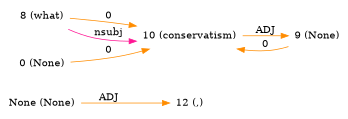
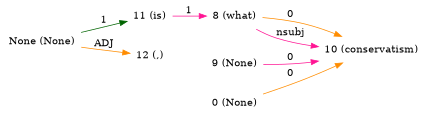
node "11 (is)": added
edge "10 (conservatism)" -> "9 (None)": removed, label "ADJ"
edge "9 (None)" -> "10 (conservatism)": color darkorange -> deeppink
